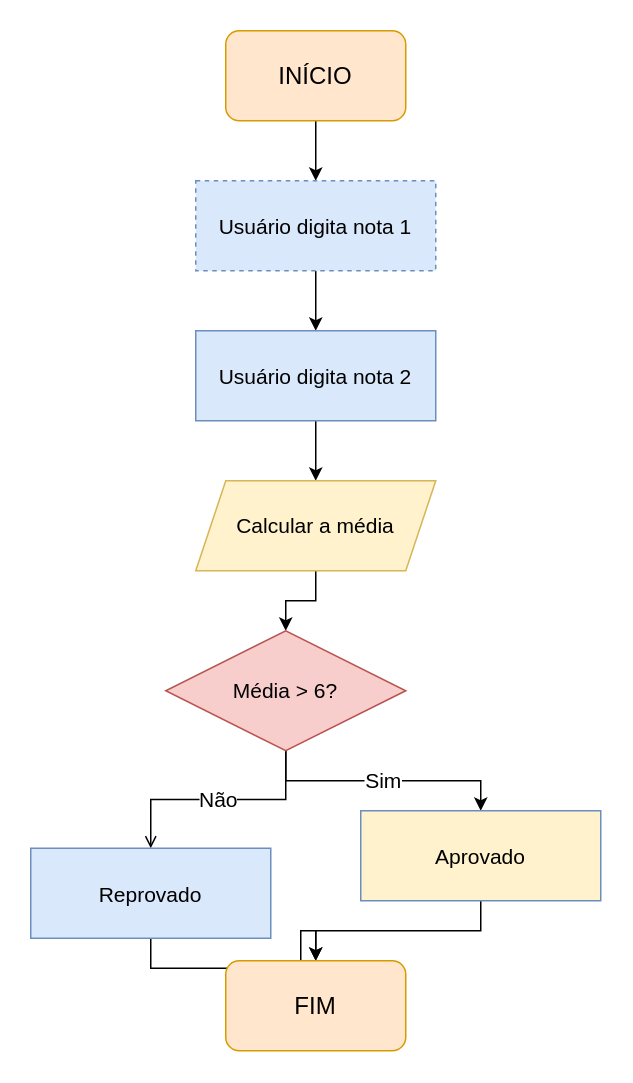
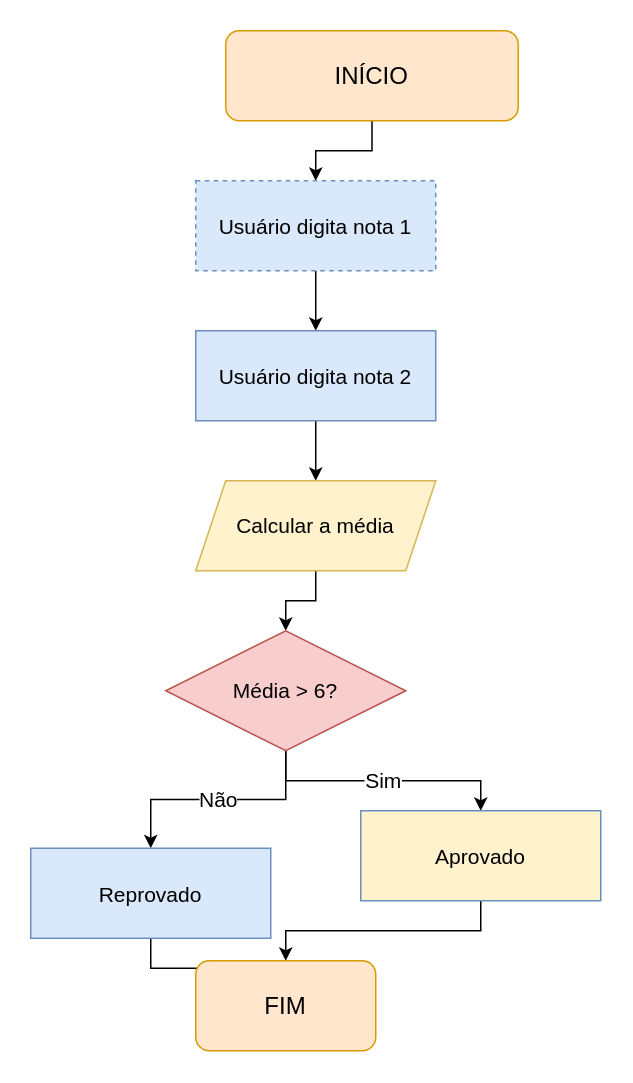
node "INÍCIO": size 180x90 -> 293x90
edge "Média > 6?" -> "Reprovado": arrowhead open -> classic
node "FIM": moved (316, 1006) -> (286, 1006)
